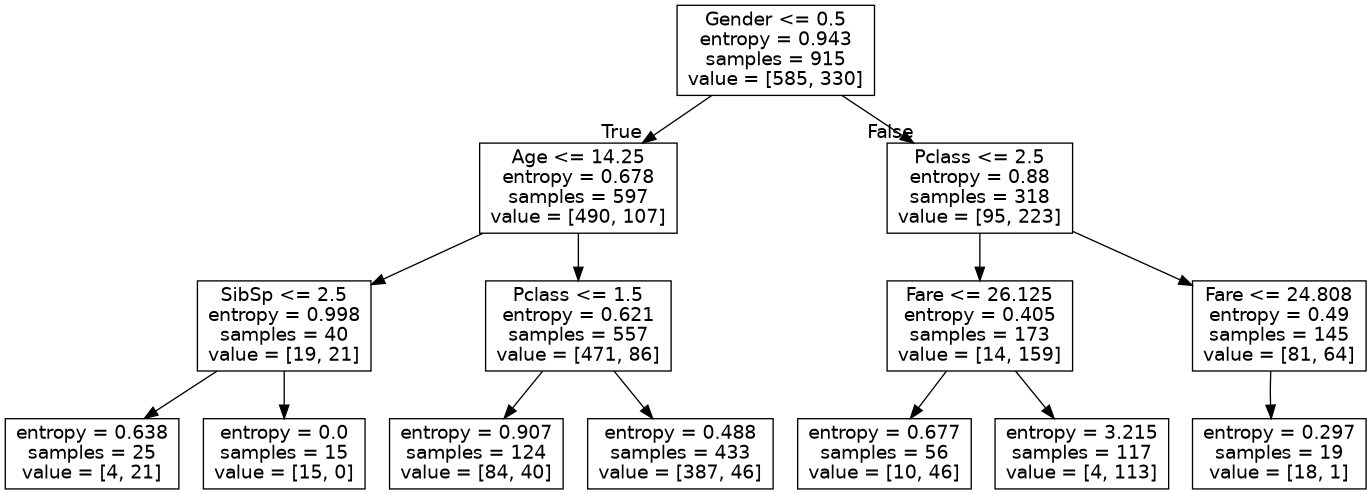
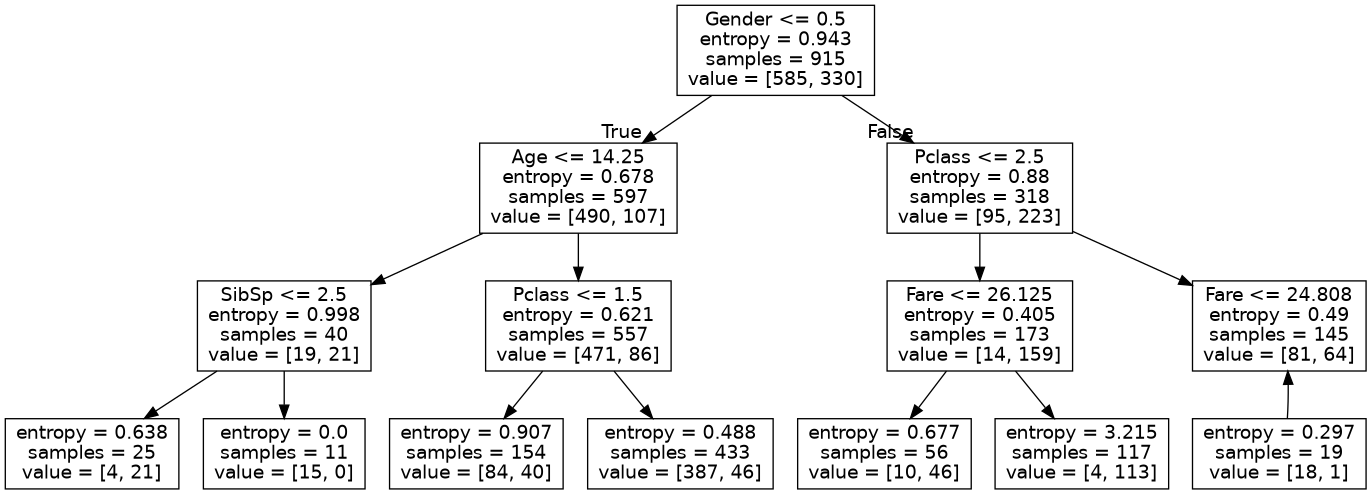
edge "Fare <= 24.808 entropy = 0.49 samples = 145 value = [81, 64]" -> "entropy = 0.297 samples = 19 value = [18, 1]": reversed
node "entropy = 0.0 samples = 15 value = [15, 0]": label "entropy = 0.0 samples = 15 value = [15, 0]" -> "entropy = 0.0 samples = 11 value = [15, 0]"
node "entropy = 0.907 samples = 124 value = [84, 40]": label "entropy = 0.907 samples = 124 value = [84, 40]" -> "entropy = 0.907 samples = 154 value = [84, 40]"
